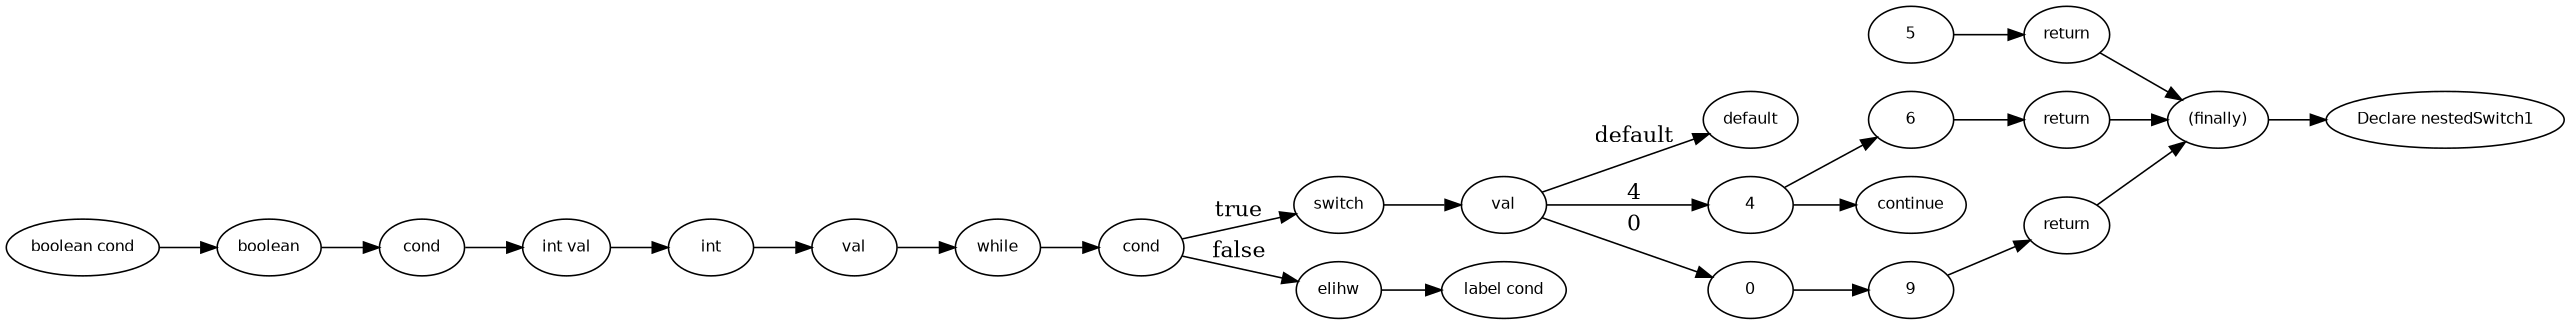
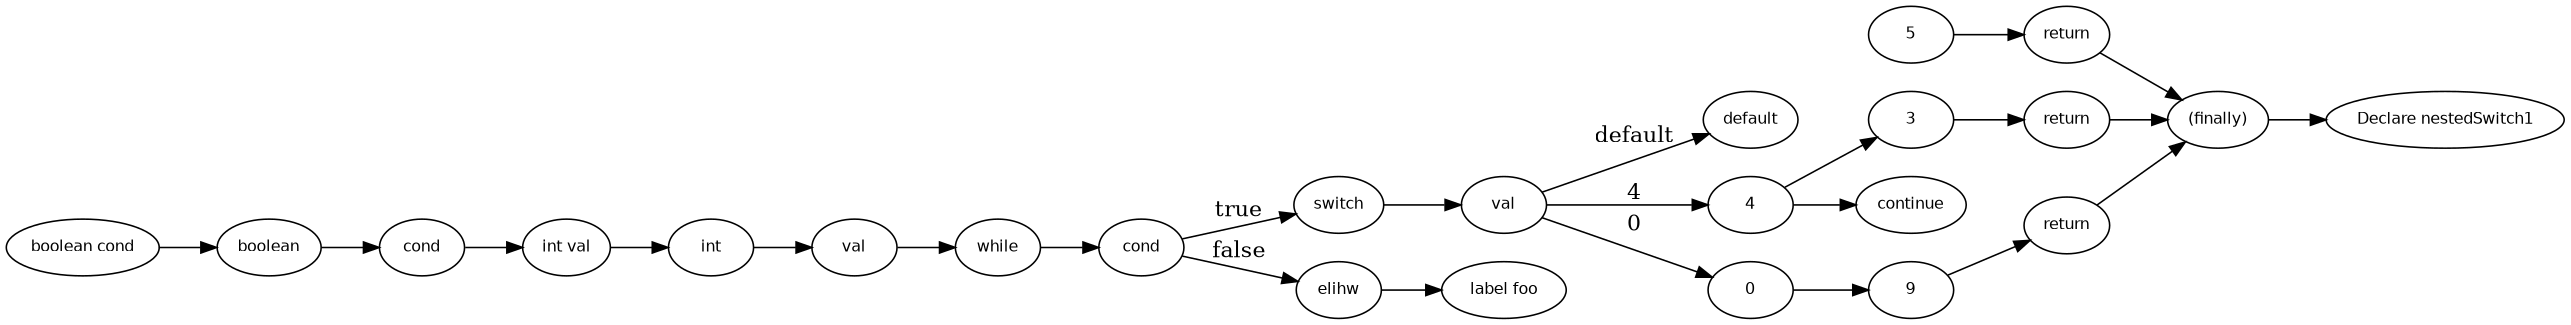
node "6": label "6" -> "3"
node "label cond": label "label cond" -> "label foo"
